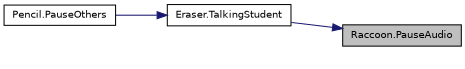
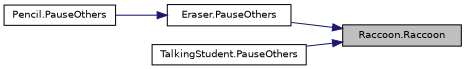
node "Eraser.TalkingStudent": label "Eraser.TalkingStudent" -> "Eraser.PauseOthers"
node "Raccoon.PauseAudio": label "Raccoon.PauseAudio" -> "Raccoon.Raccoon"
node "TalkingStudent.PauseOthers": added
